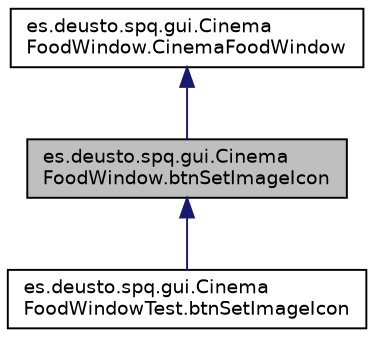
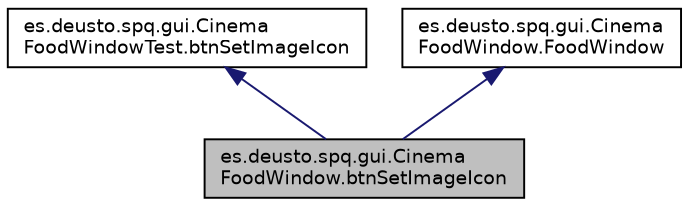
node "es.deusto.spq.gui.Cinema FoodWindow.CinemaFoodWindow": label "es.deusto.spq.gui.Cinema FoodWindow.CinemaFoodWindow" -> "es.deusto.spq.gui.Cinema FoodWindow.FoodWindow"
edge "es.deusto.spq.gui.Cinema FoodWindowTest.btnSetImageIcon" -> "es.deusto.spq.gui.Cinema FoodWindow.btnSetImageIcon": reversed
